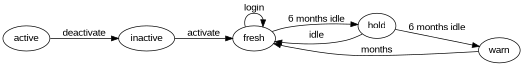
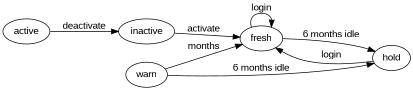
edge "hold" -> "fresh": label "idle" -> "login"
edge "hold" -> "warn": reversed
